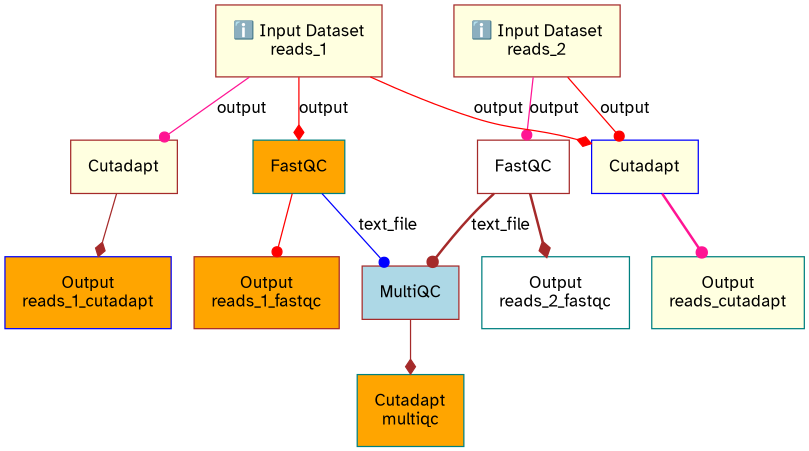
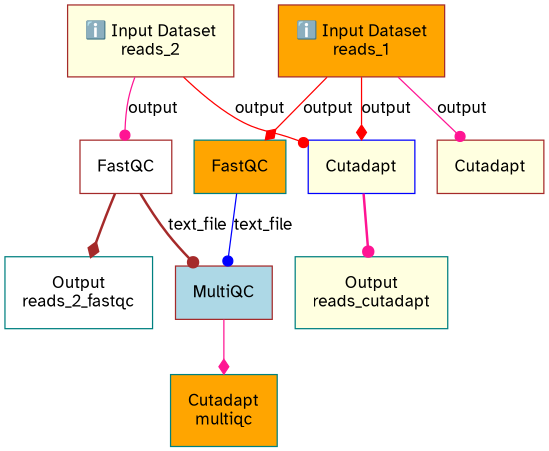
node "ℹ️ Input Dataset reads_1": fillcolor lightyellow -> orange
node "Output reads_1_cutadapt": removed
node "Output reads_1_fastqc": removed
edge "MultiQC" -> "Cutadapt multiqc": color brown -> deeppink
